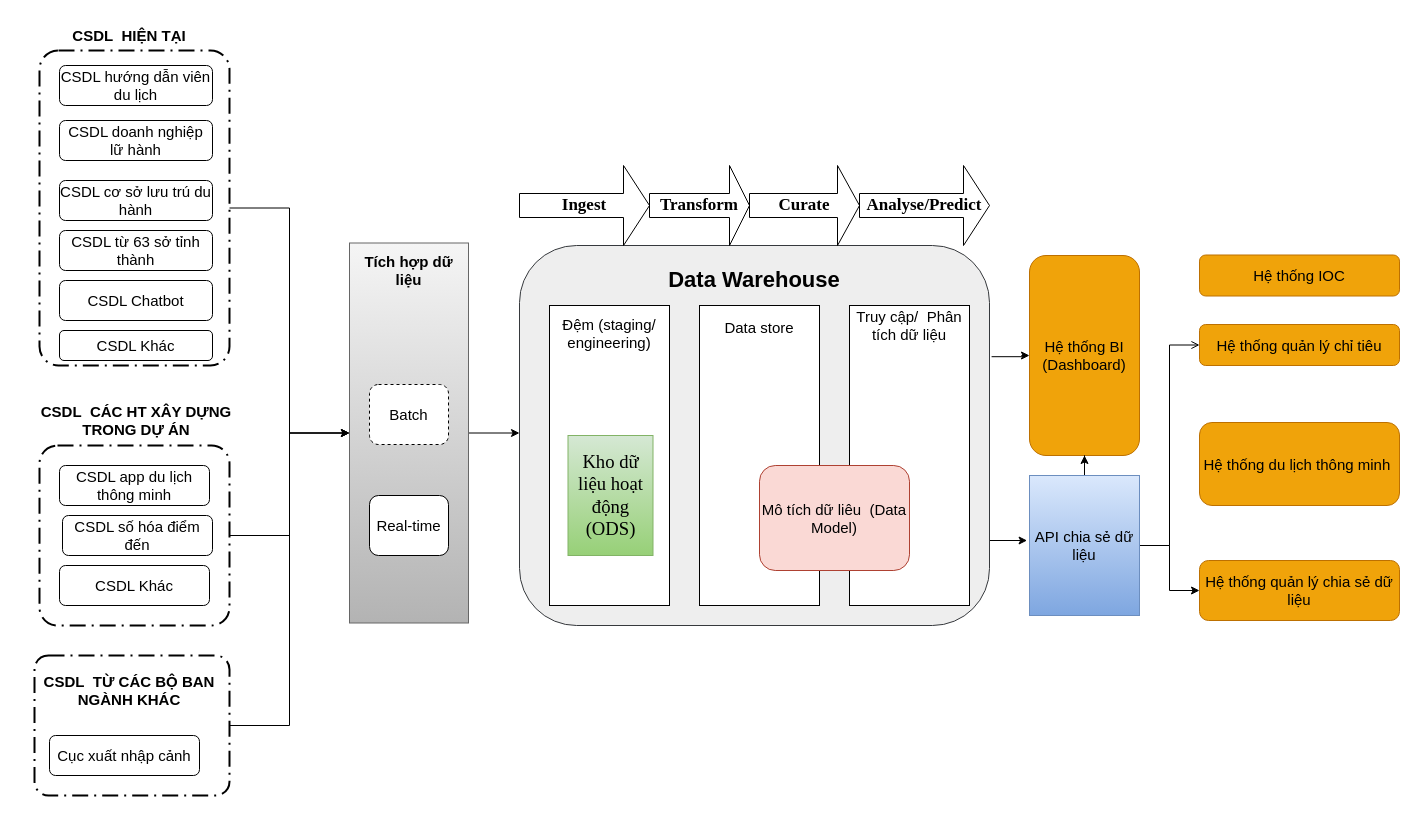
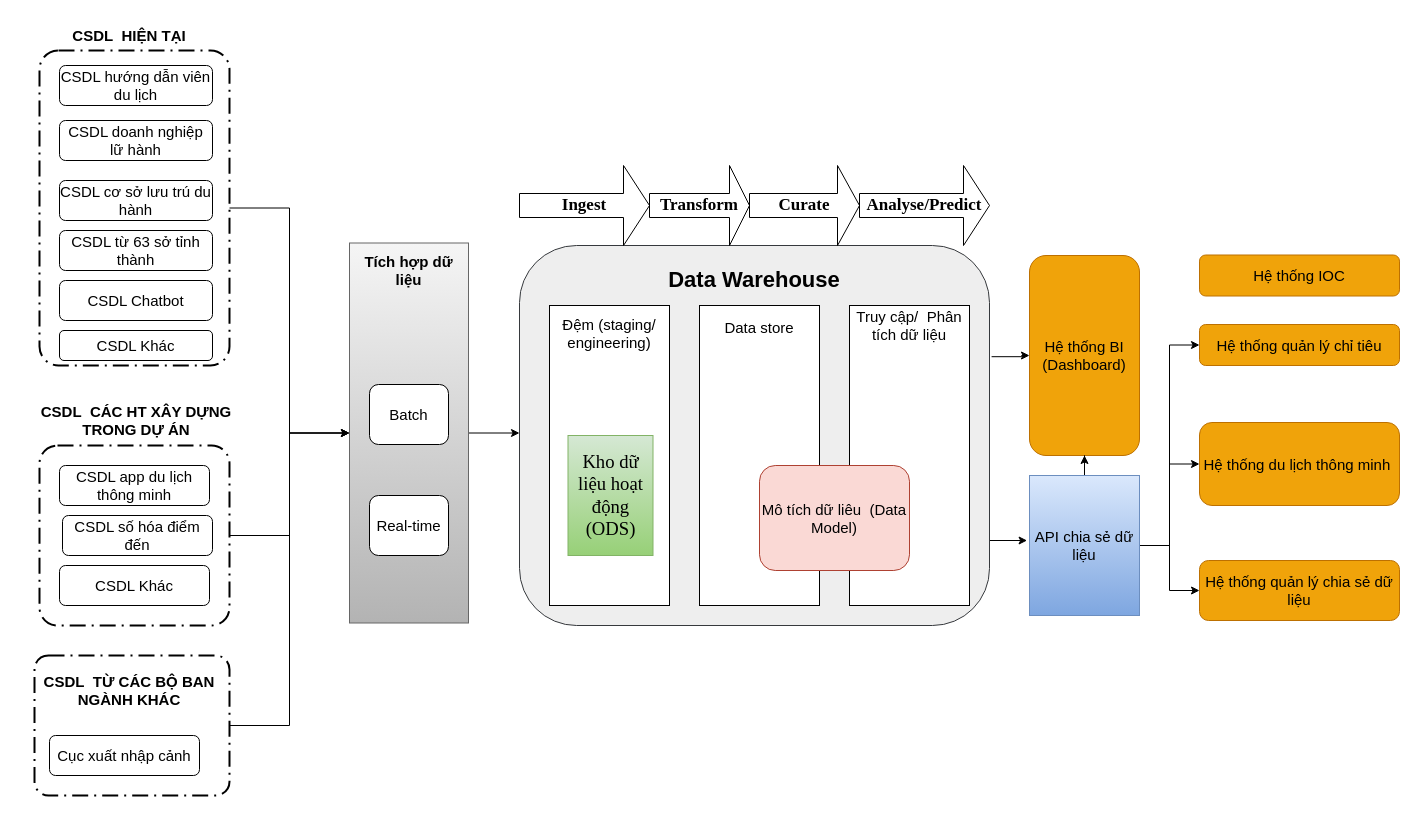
edge "API chia sẻ dữ liệu" -> "Hệ thống quản lý chỉ tiêu": arrowhead open -> classic
node "Batch": style dashed -> solid
edge "API chia sẻ dữ liệu" -> "Hệ thống du lịch thông minh": added
